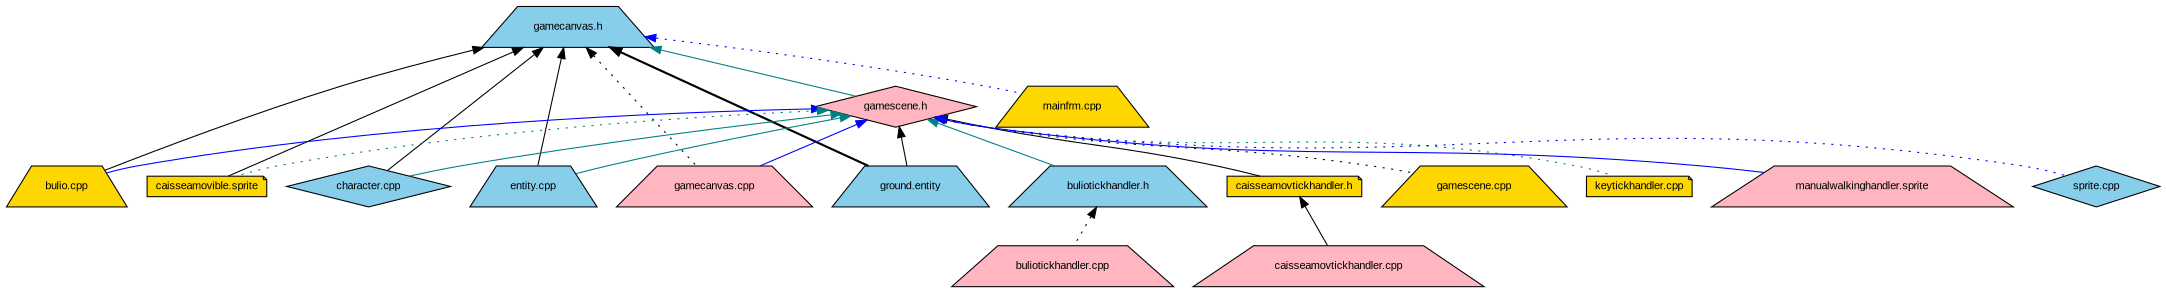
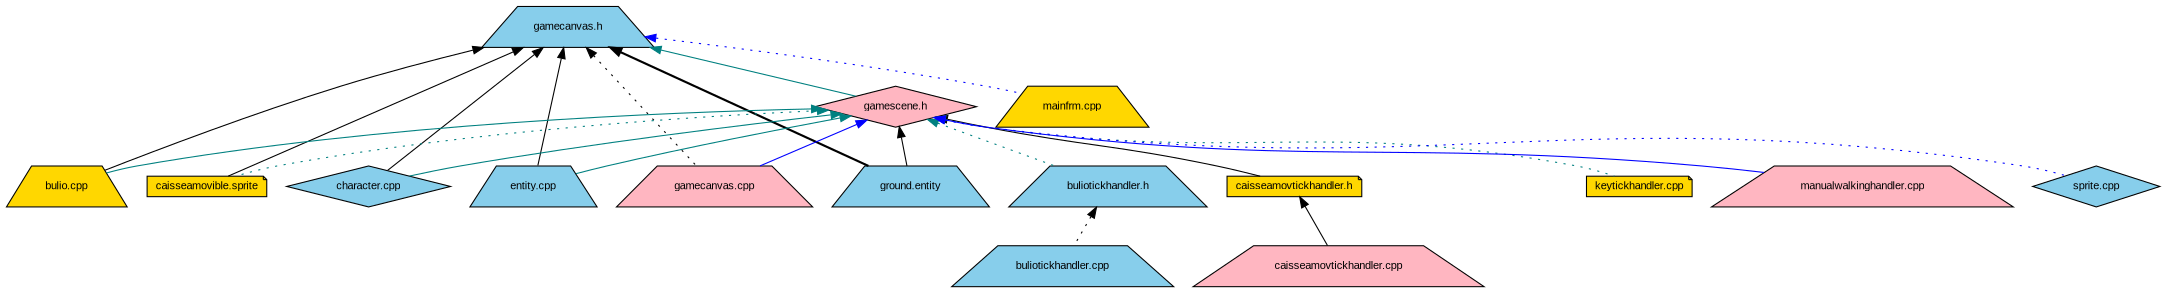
edge "bulio.cpp" -> "gamescene.h": color blue -> teal
edge "buliotickhandler.h" -> "gamescene.h": style solid -> dotted
node "gamescene.cpp": removed
node "manualwalkinghandler.sprite": label "manualwalkinghandler.sprite" -> "manualwalkinghandler.cpp"
node "buliotickhandler.cpp": fillcolor lightpink -> skyblue
